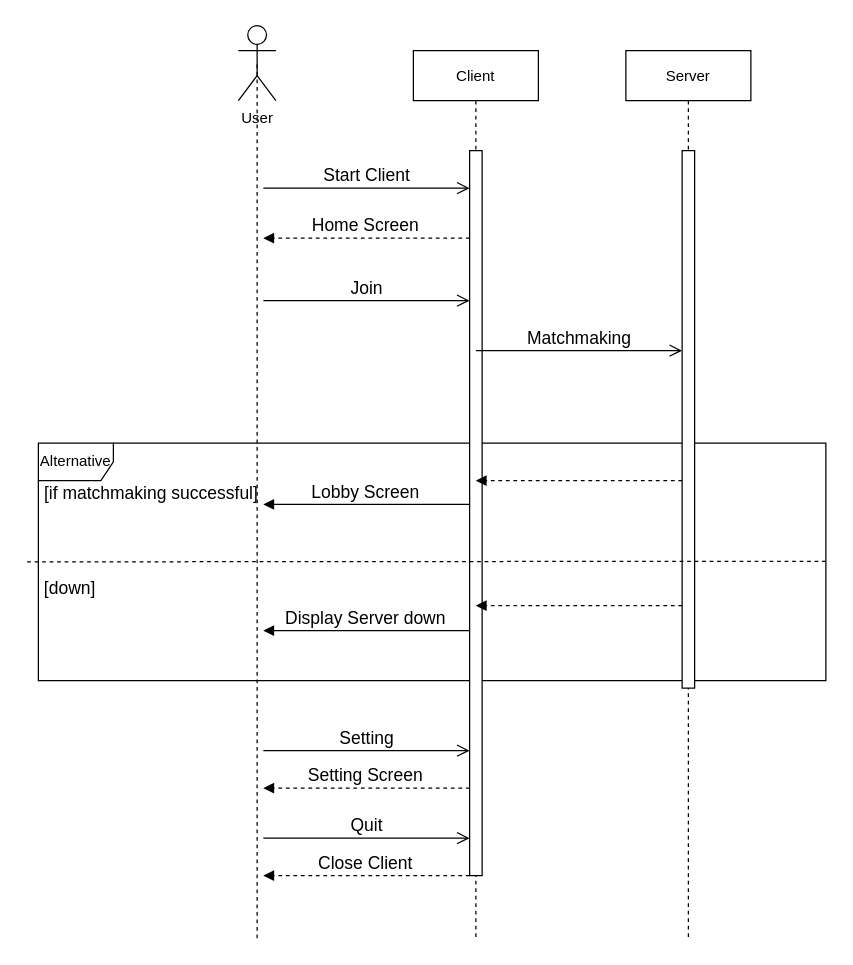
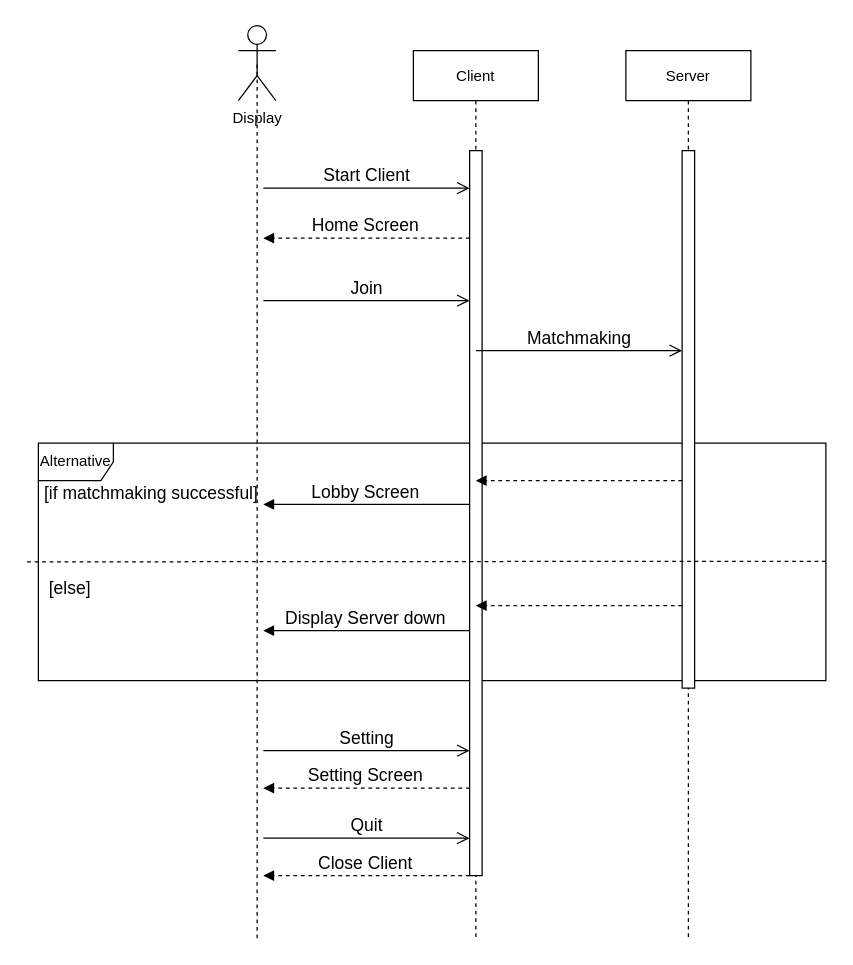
node "User": label "User" -> "Display"
node "[down]": label "[down]" -> "[else]"
